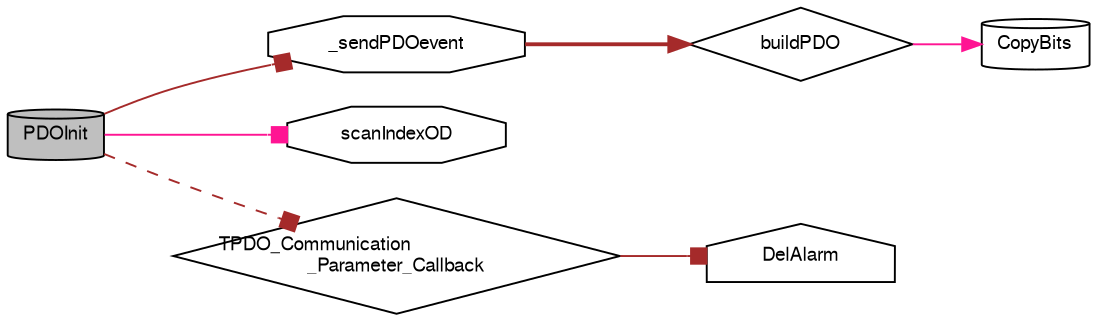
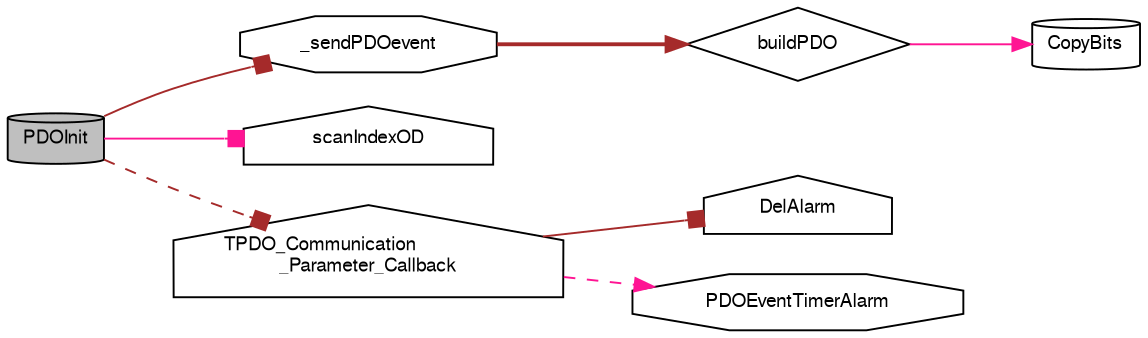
node "scanIndexOD": shape octagon -> house
node "TPDO_Communication _Parameter_Callback": shape diamond -> house
node "PDOEventTimerAlarm": added
